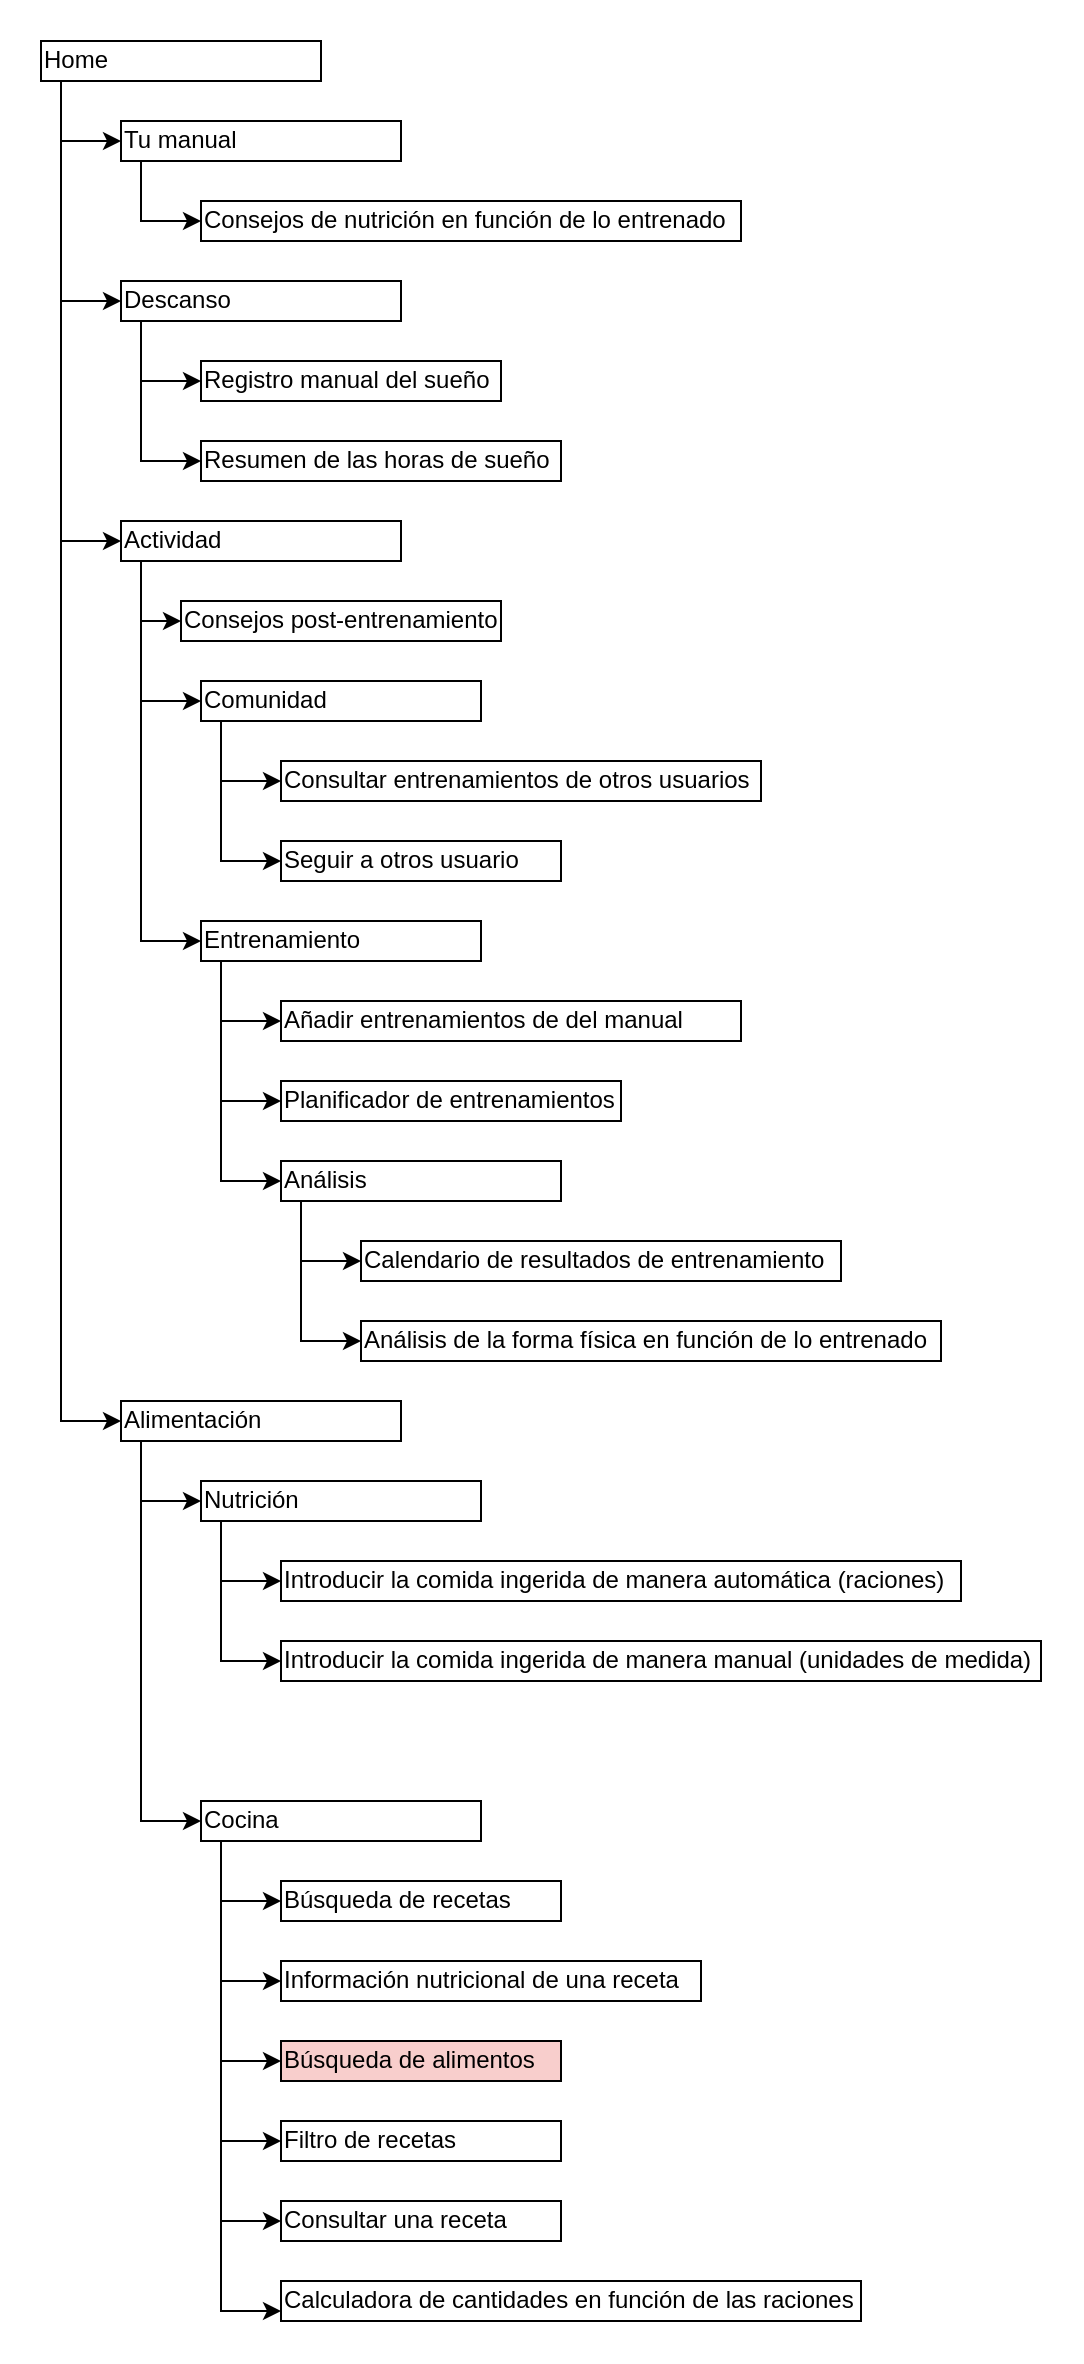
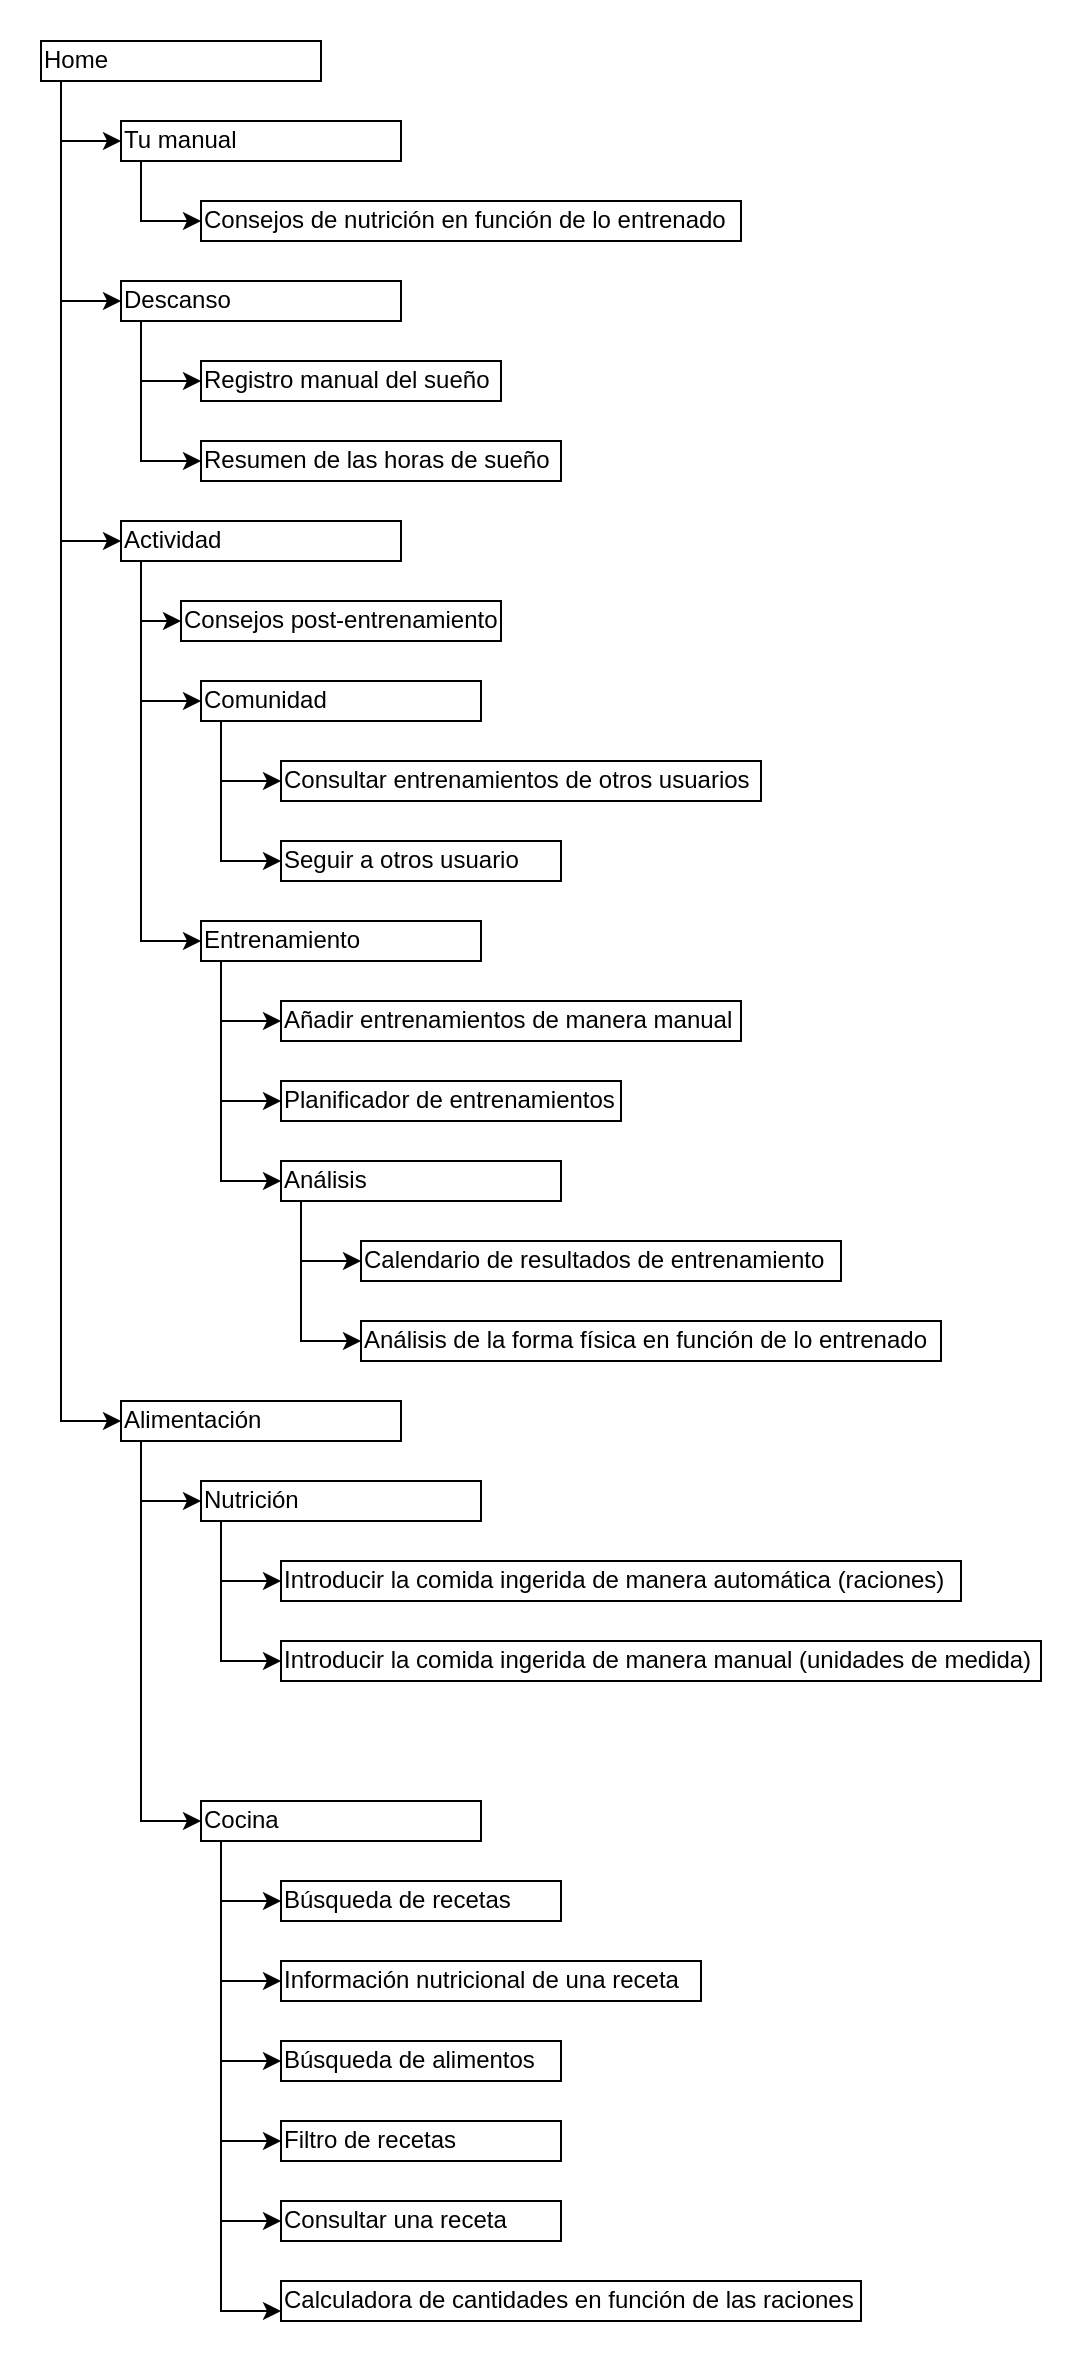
node "Añadir entrenamientos de del manual": label "Añadir entrenamientos de del manual" -> "Añadir entrenamientos de manera manual"
node "Búsqueda de alimentos": fillcolor #f8cecc -> #ffffff
